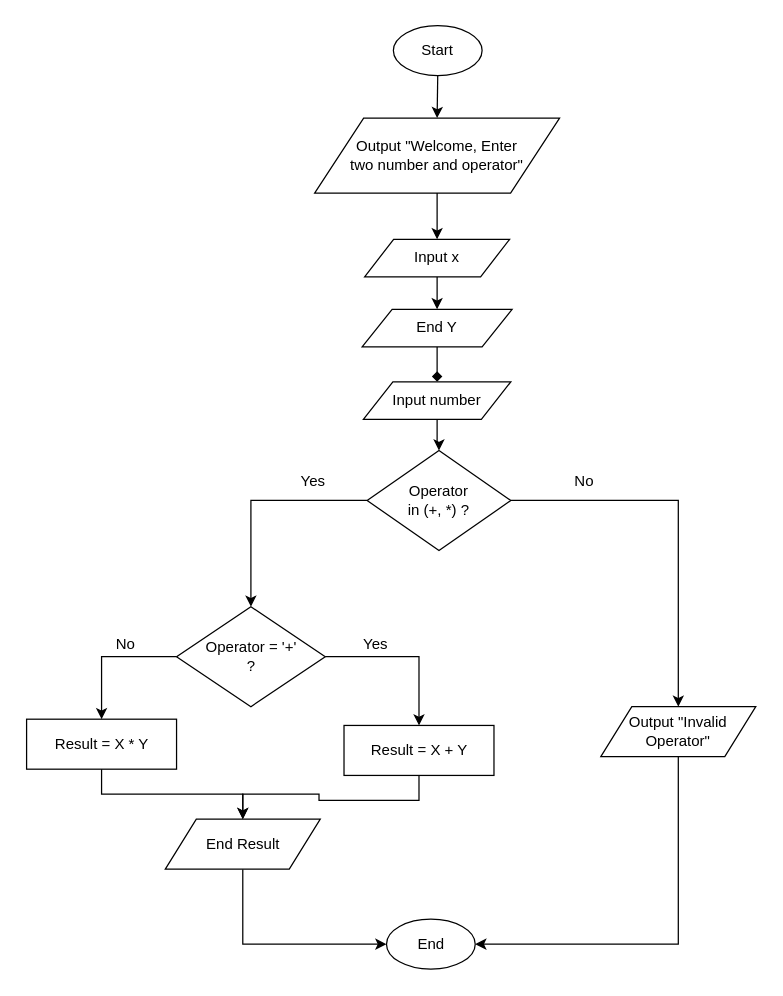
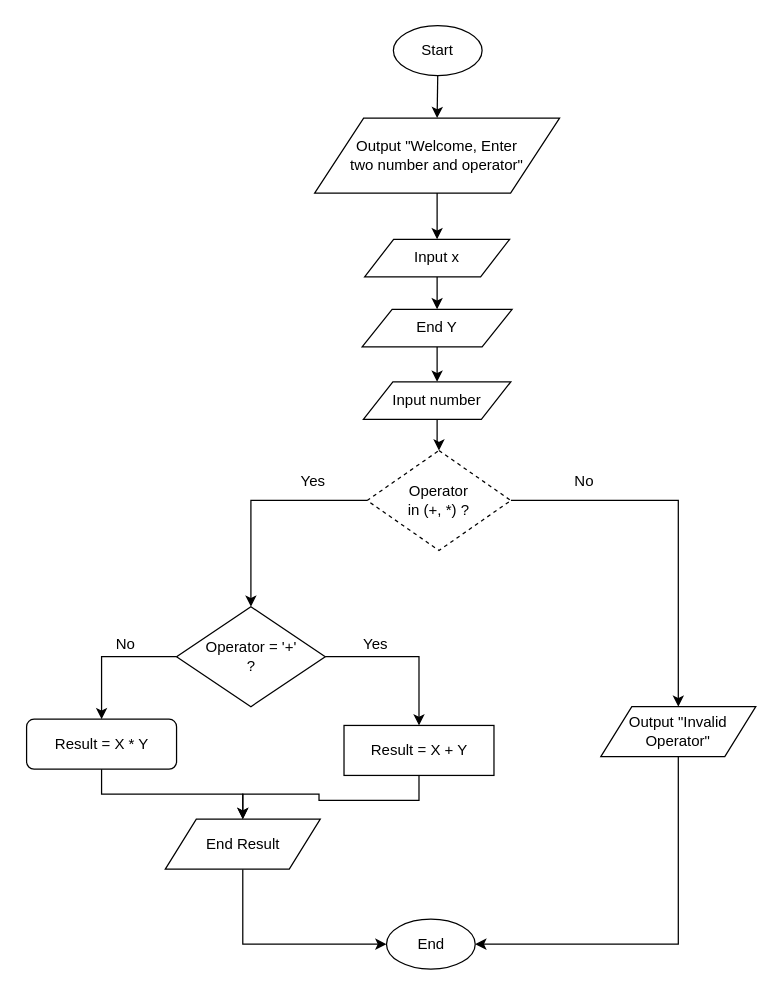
edge "End Y" -> "Input number": arrowhead diamond -> classic
node "Operator in (+, *) ?": style solid -> dashed
node "Result = X * Y": shape rectangle -> rounded rectangle
